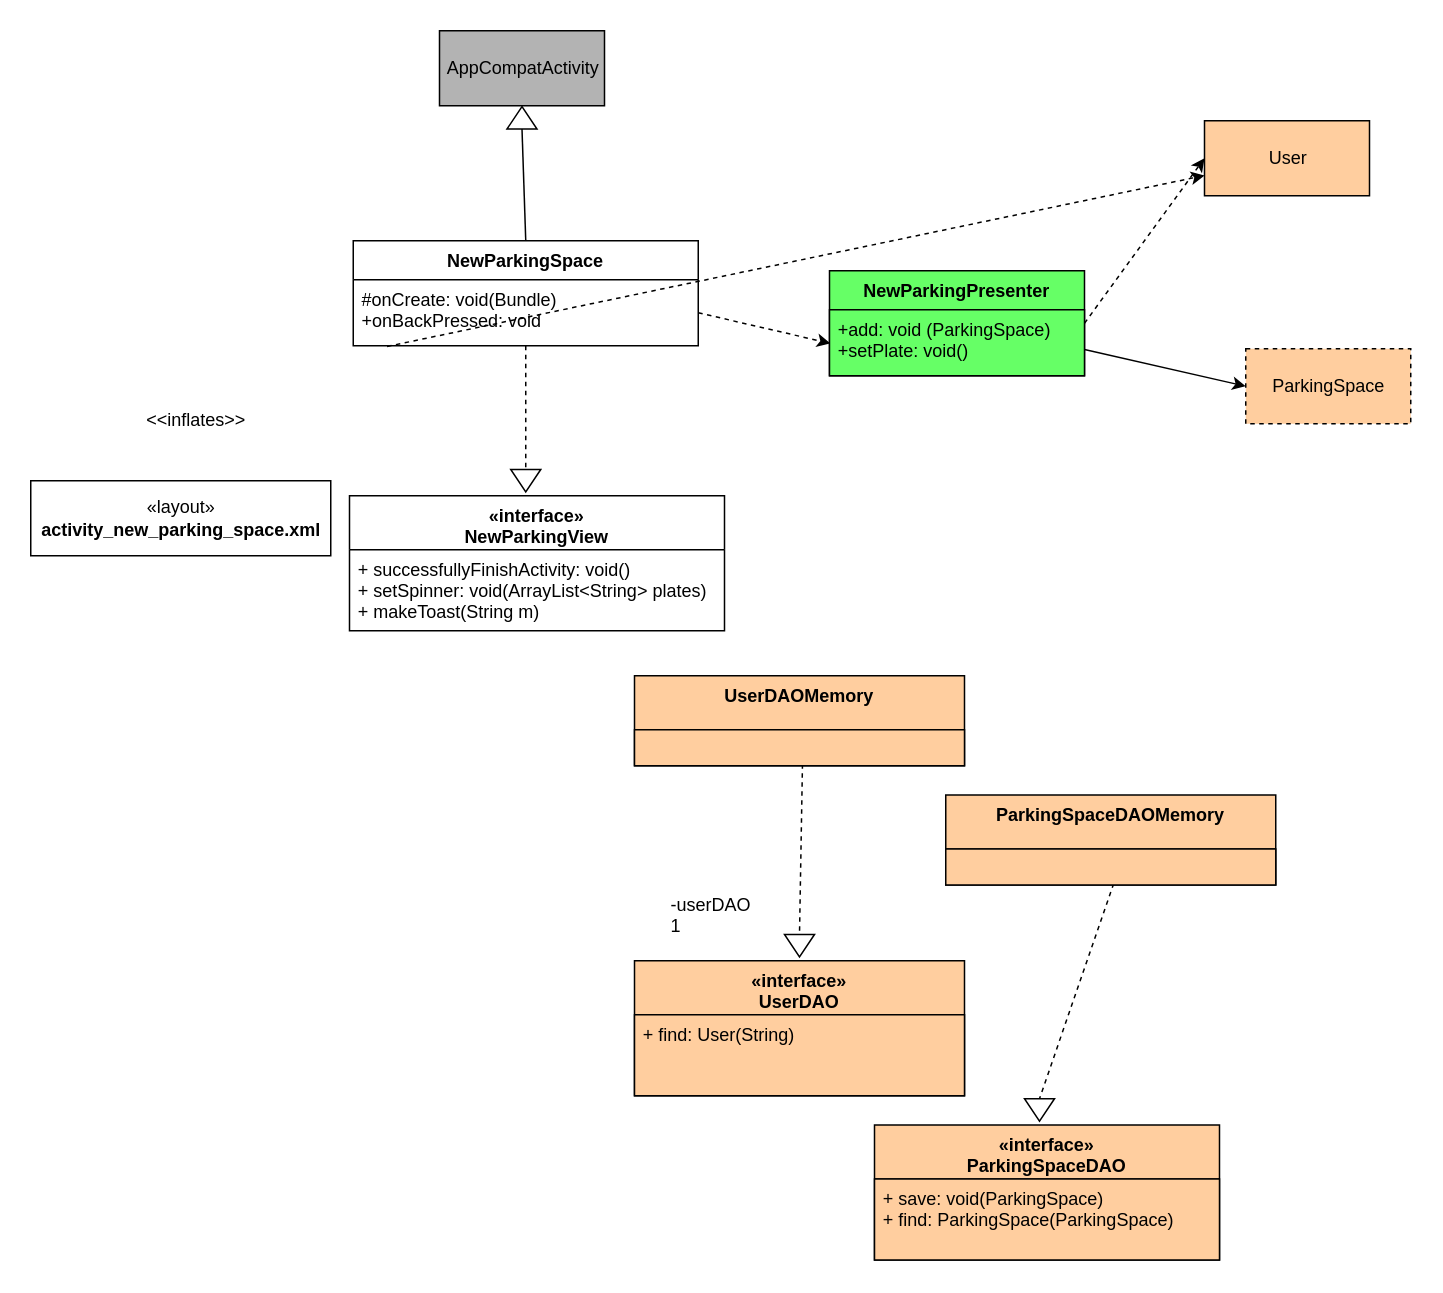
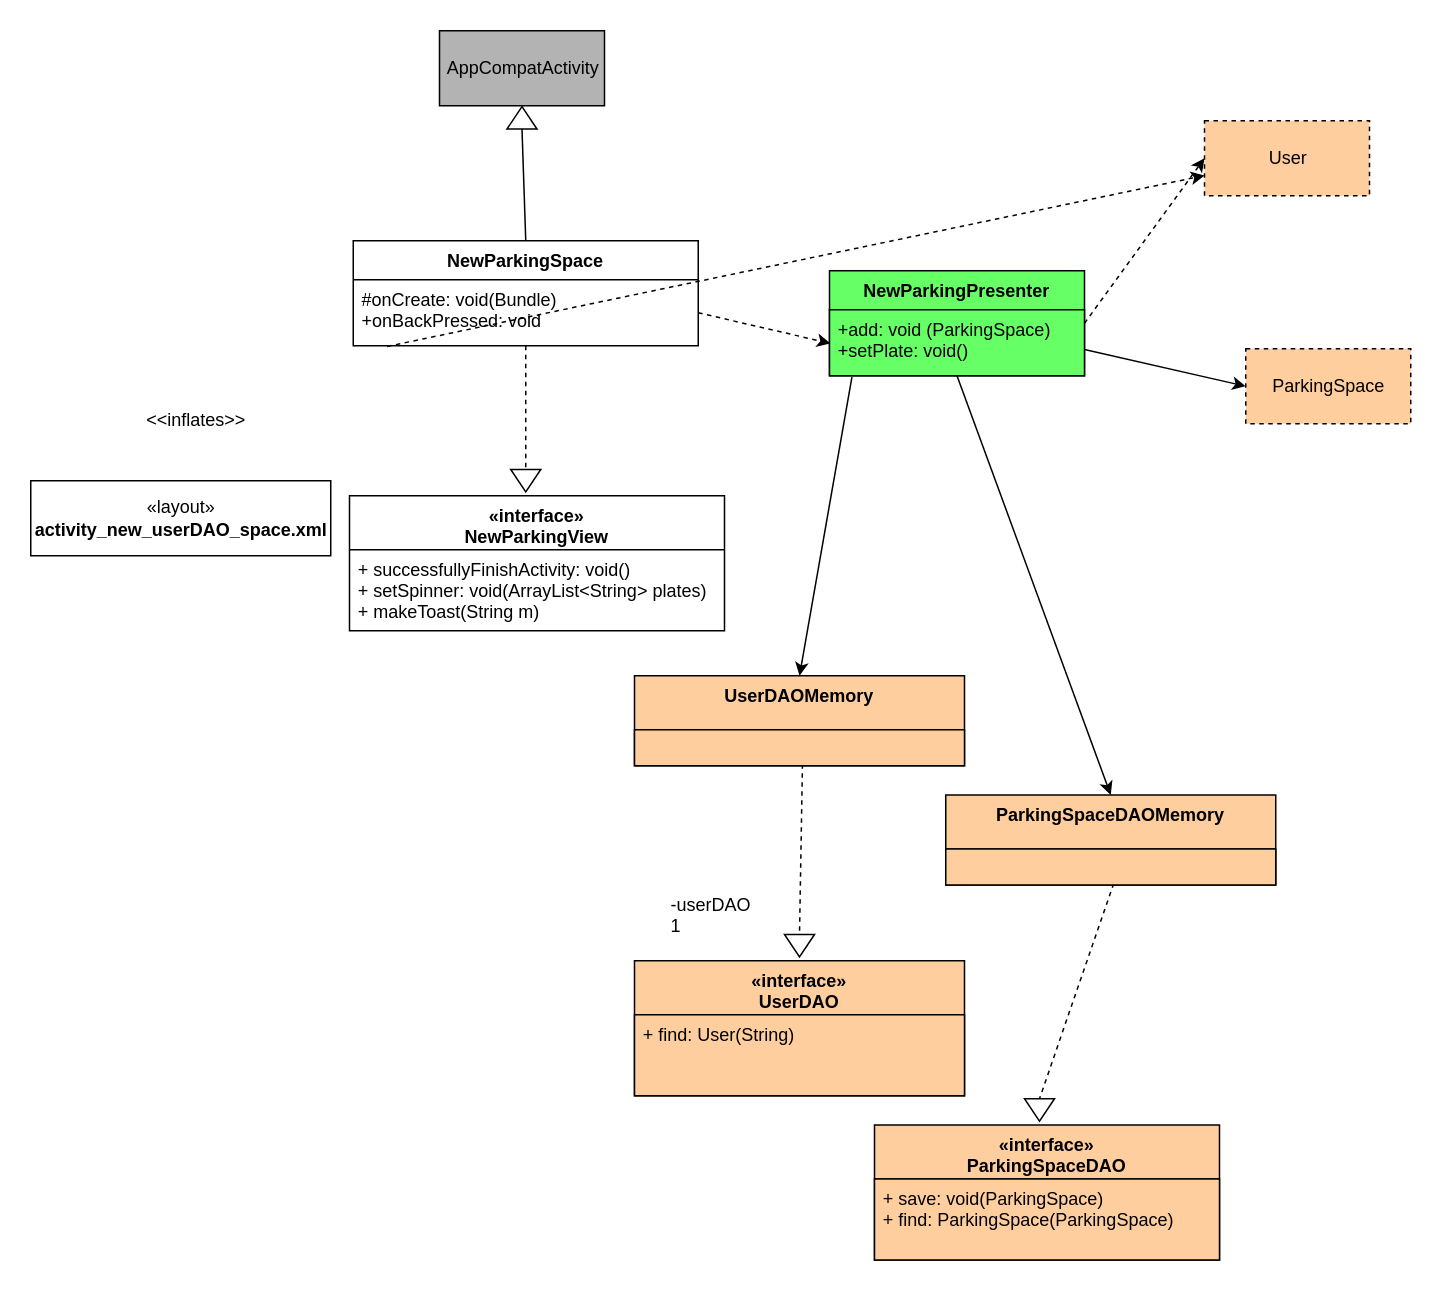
node "User": style solid -> dashed
node "«layout» activity_new_parking_space.xml": label "«layout» activity_new_parking_space.xml" -> "«layout» activity_new_userDAO_space.xml"
edge "+add: void (ParkingSpace) +setPlate: void()" -> "UserDAOMemory": added
edge "NewParkingPresenter" -> "ParkingSpaceDAOMemory": added
